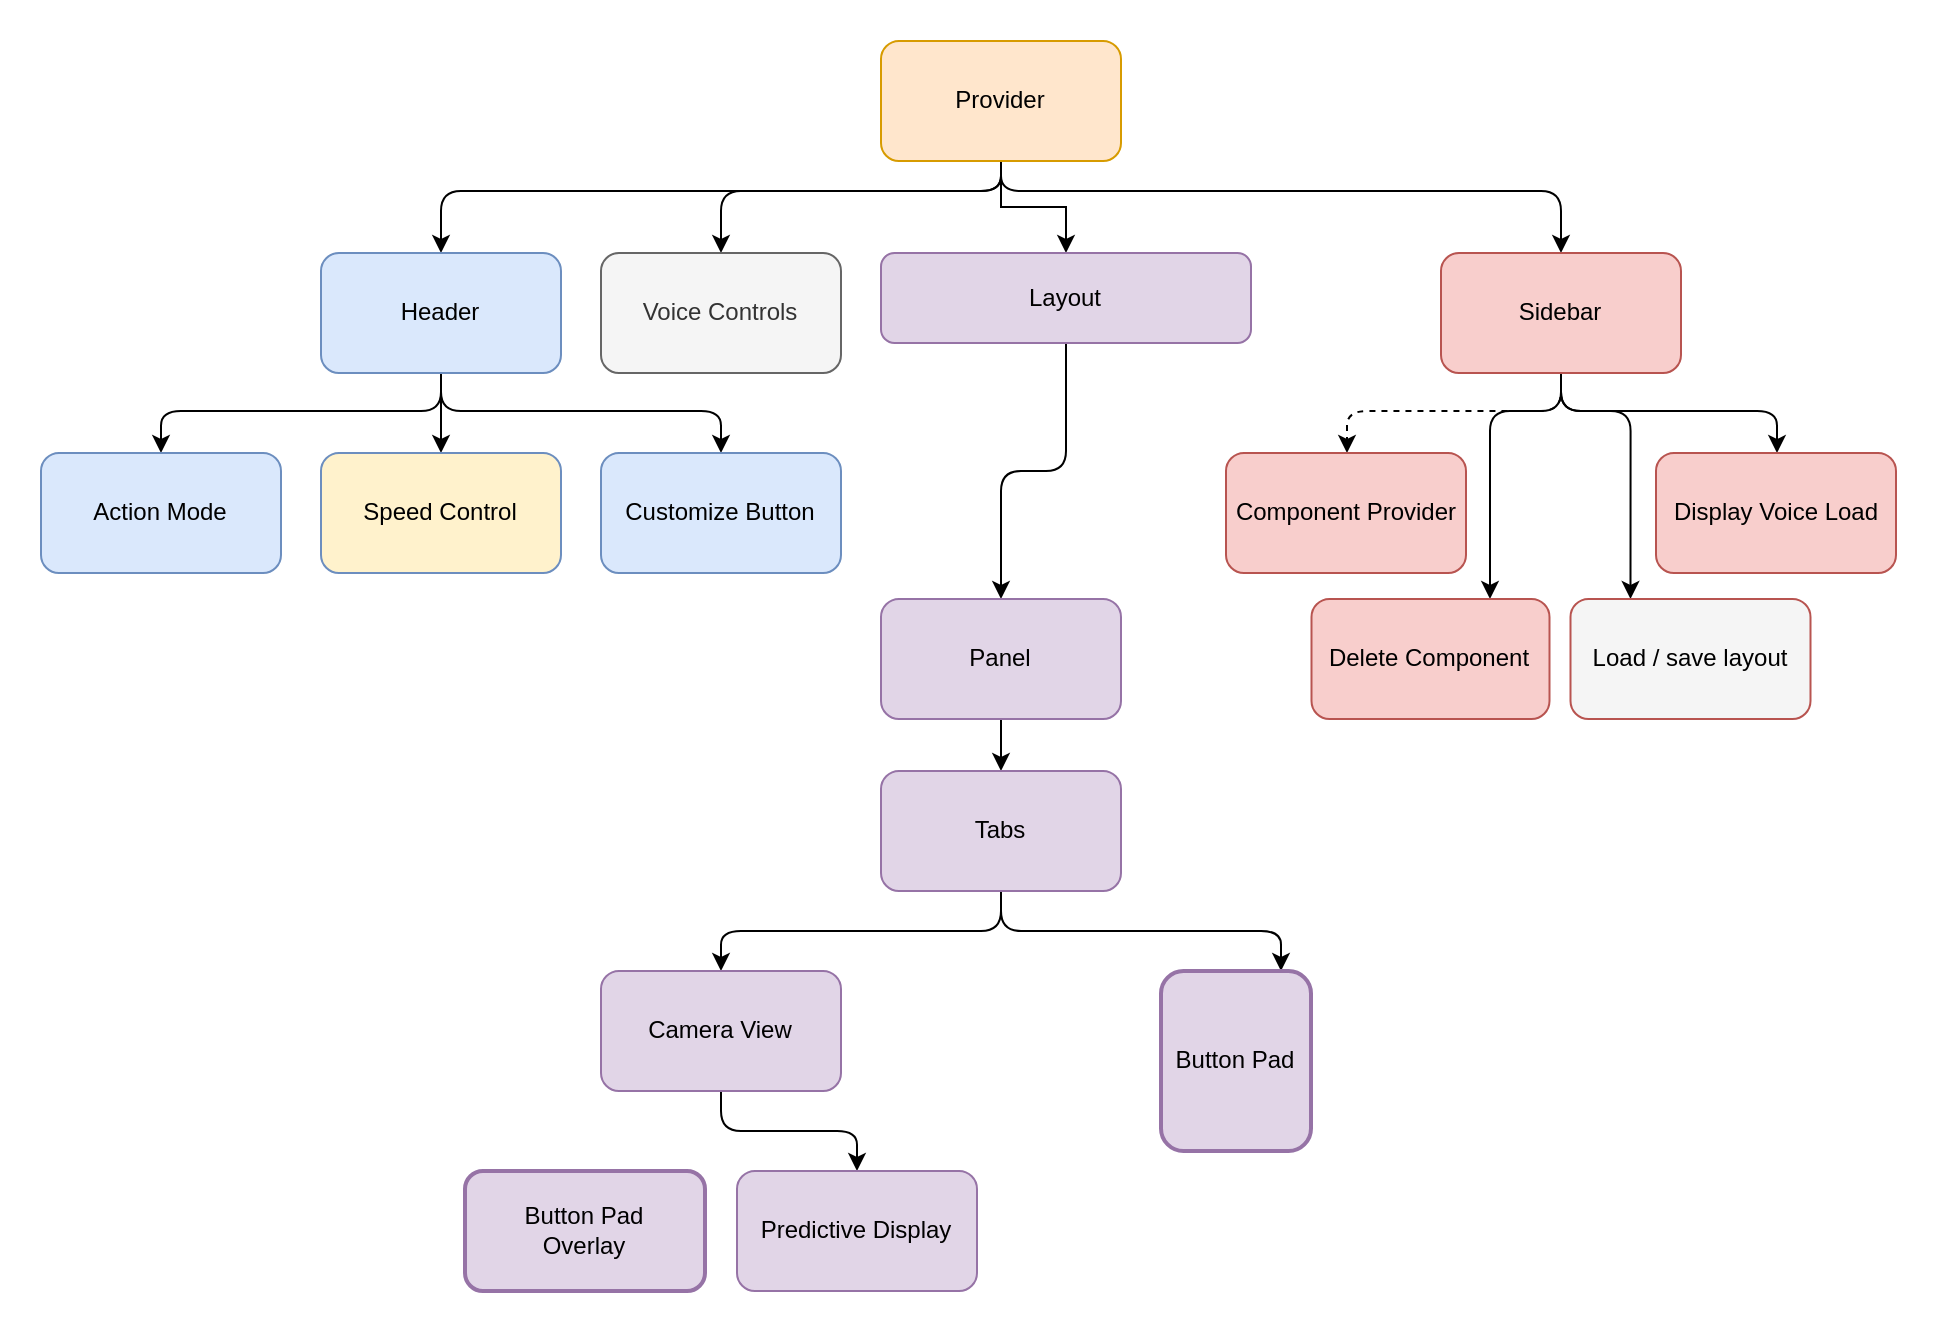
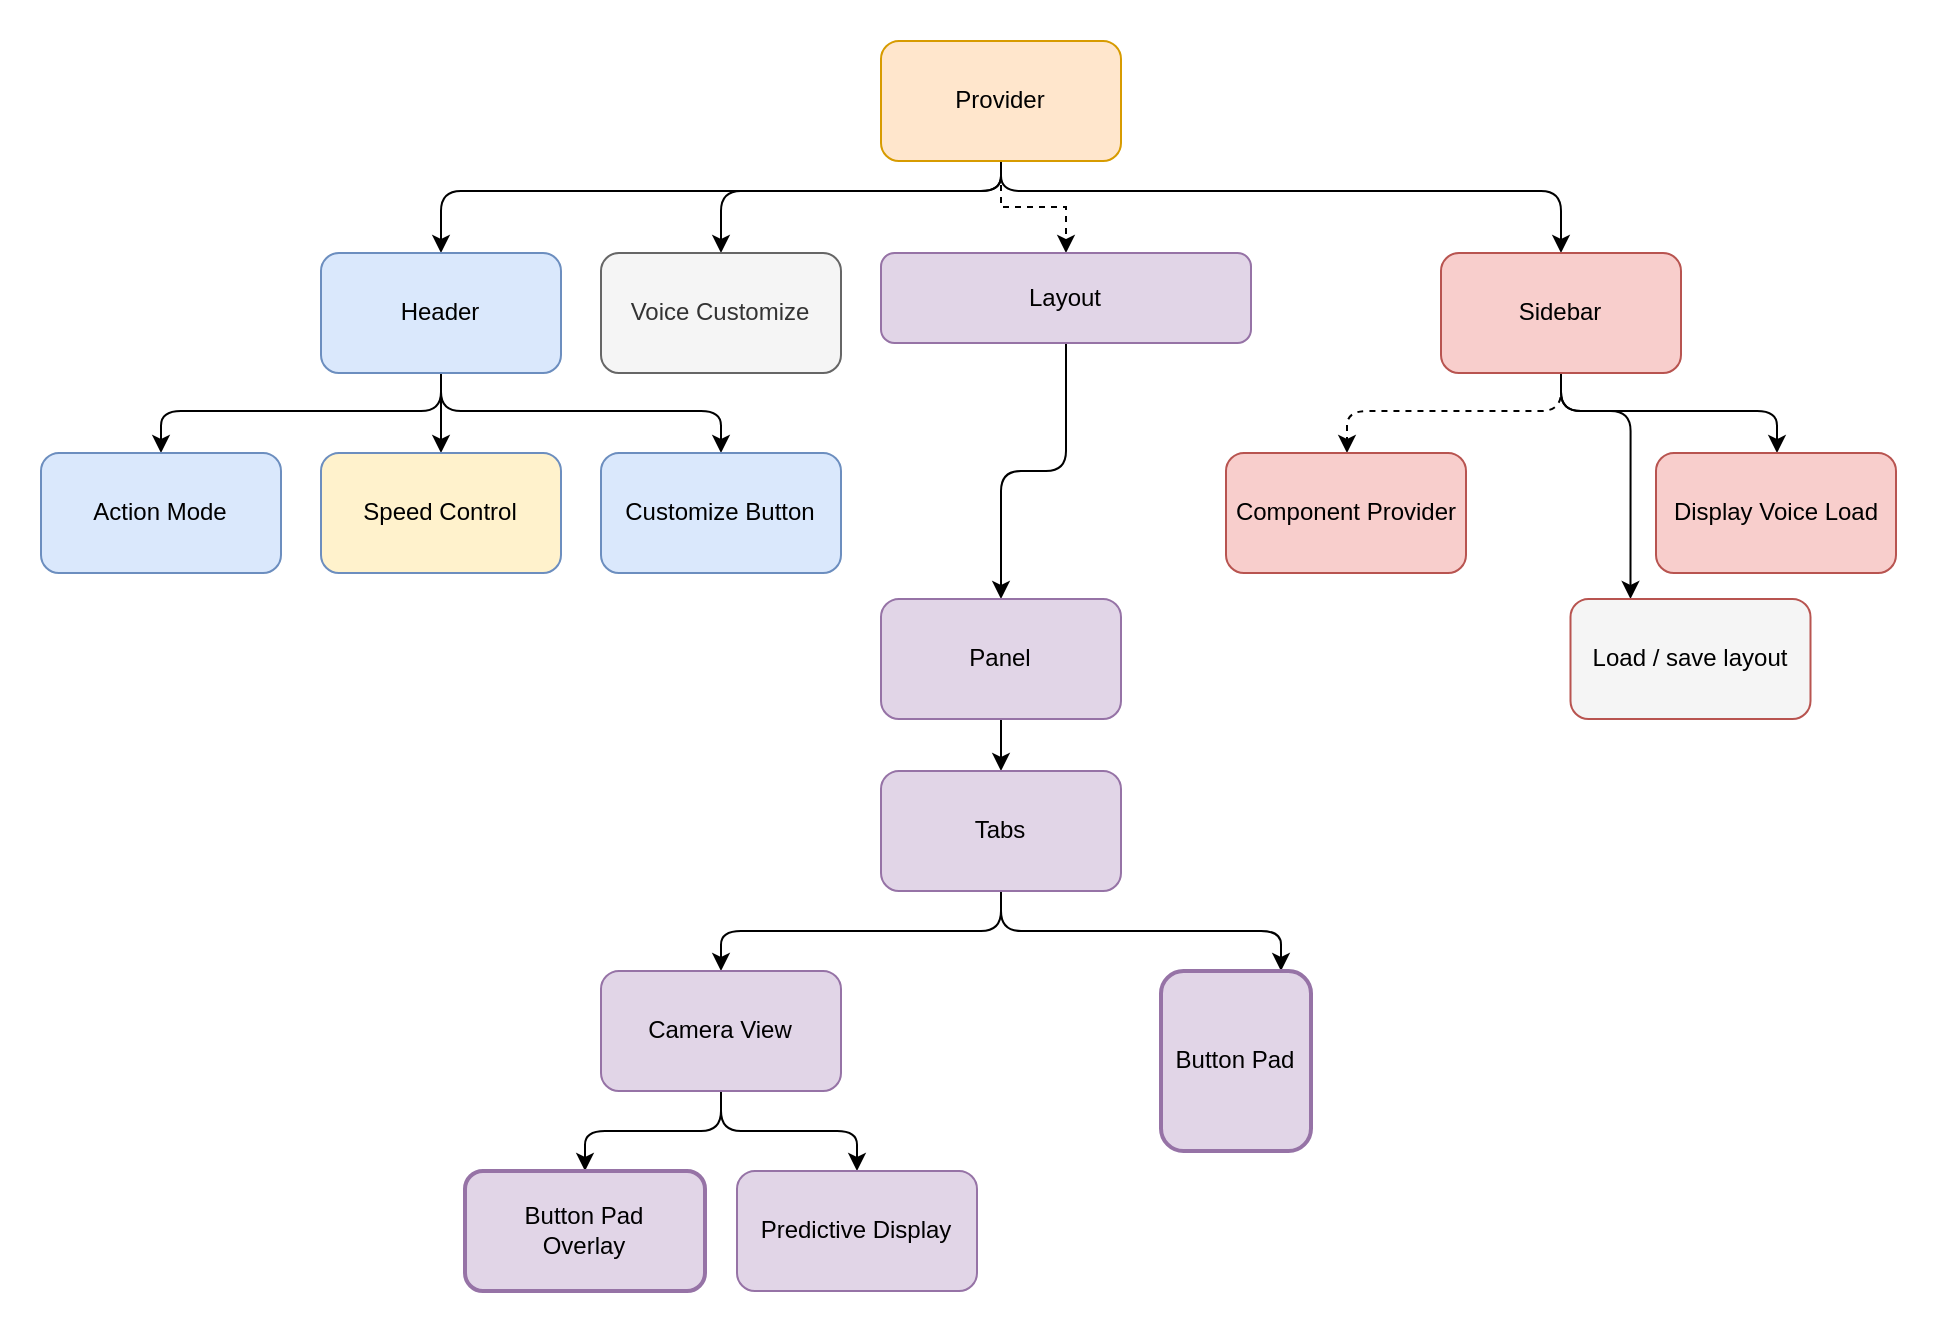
edge "Provider" -> "Layout": style solid -> dashed
node "Voice Controls": label "Voice Controls" -> "Voice Customize"
edge "Sidebar" -> "Delete Component": removed
node "Delete Component": removed
edge "Camera View" -> "Button Pad Overlay": added
